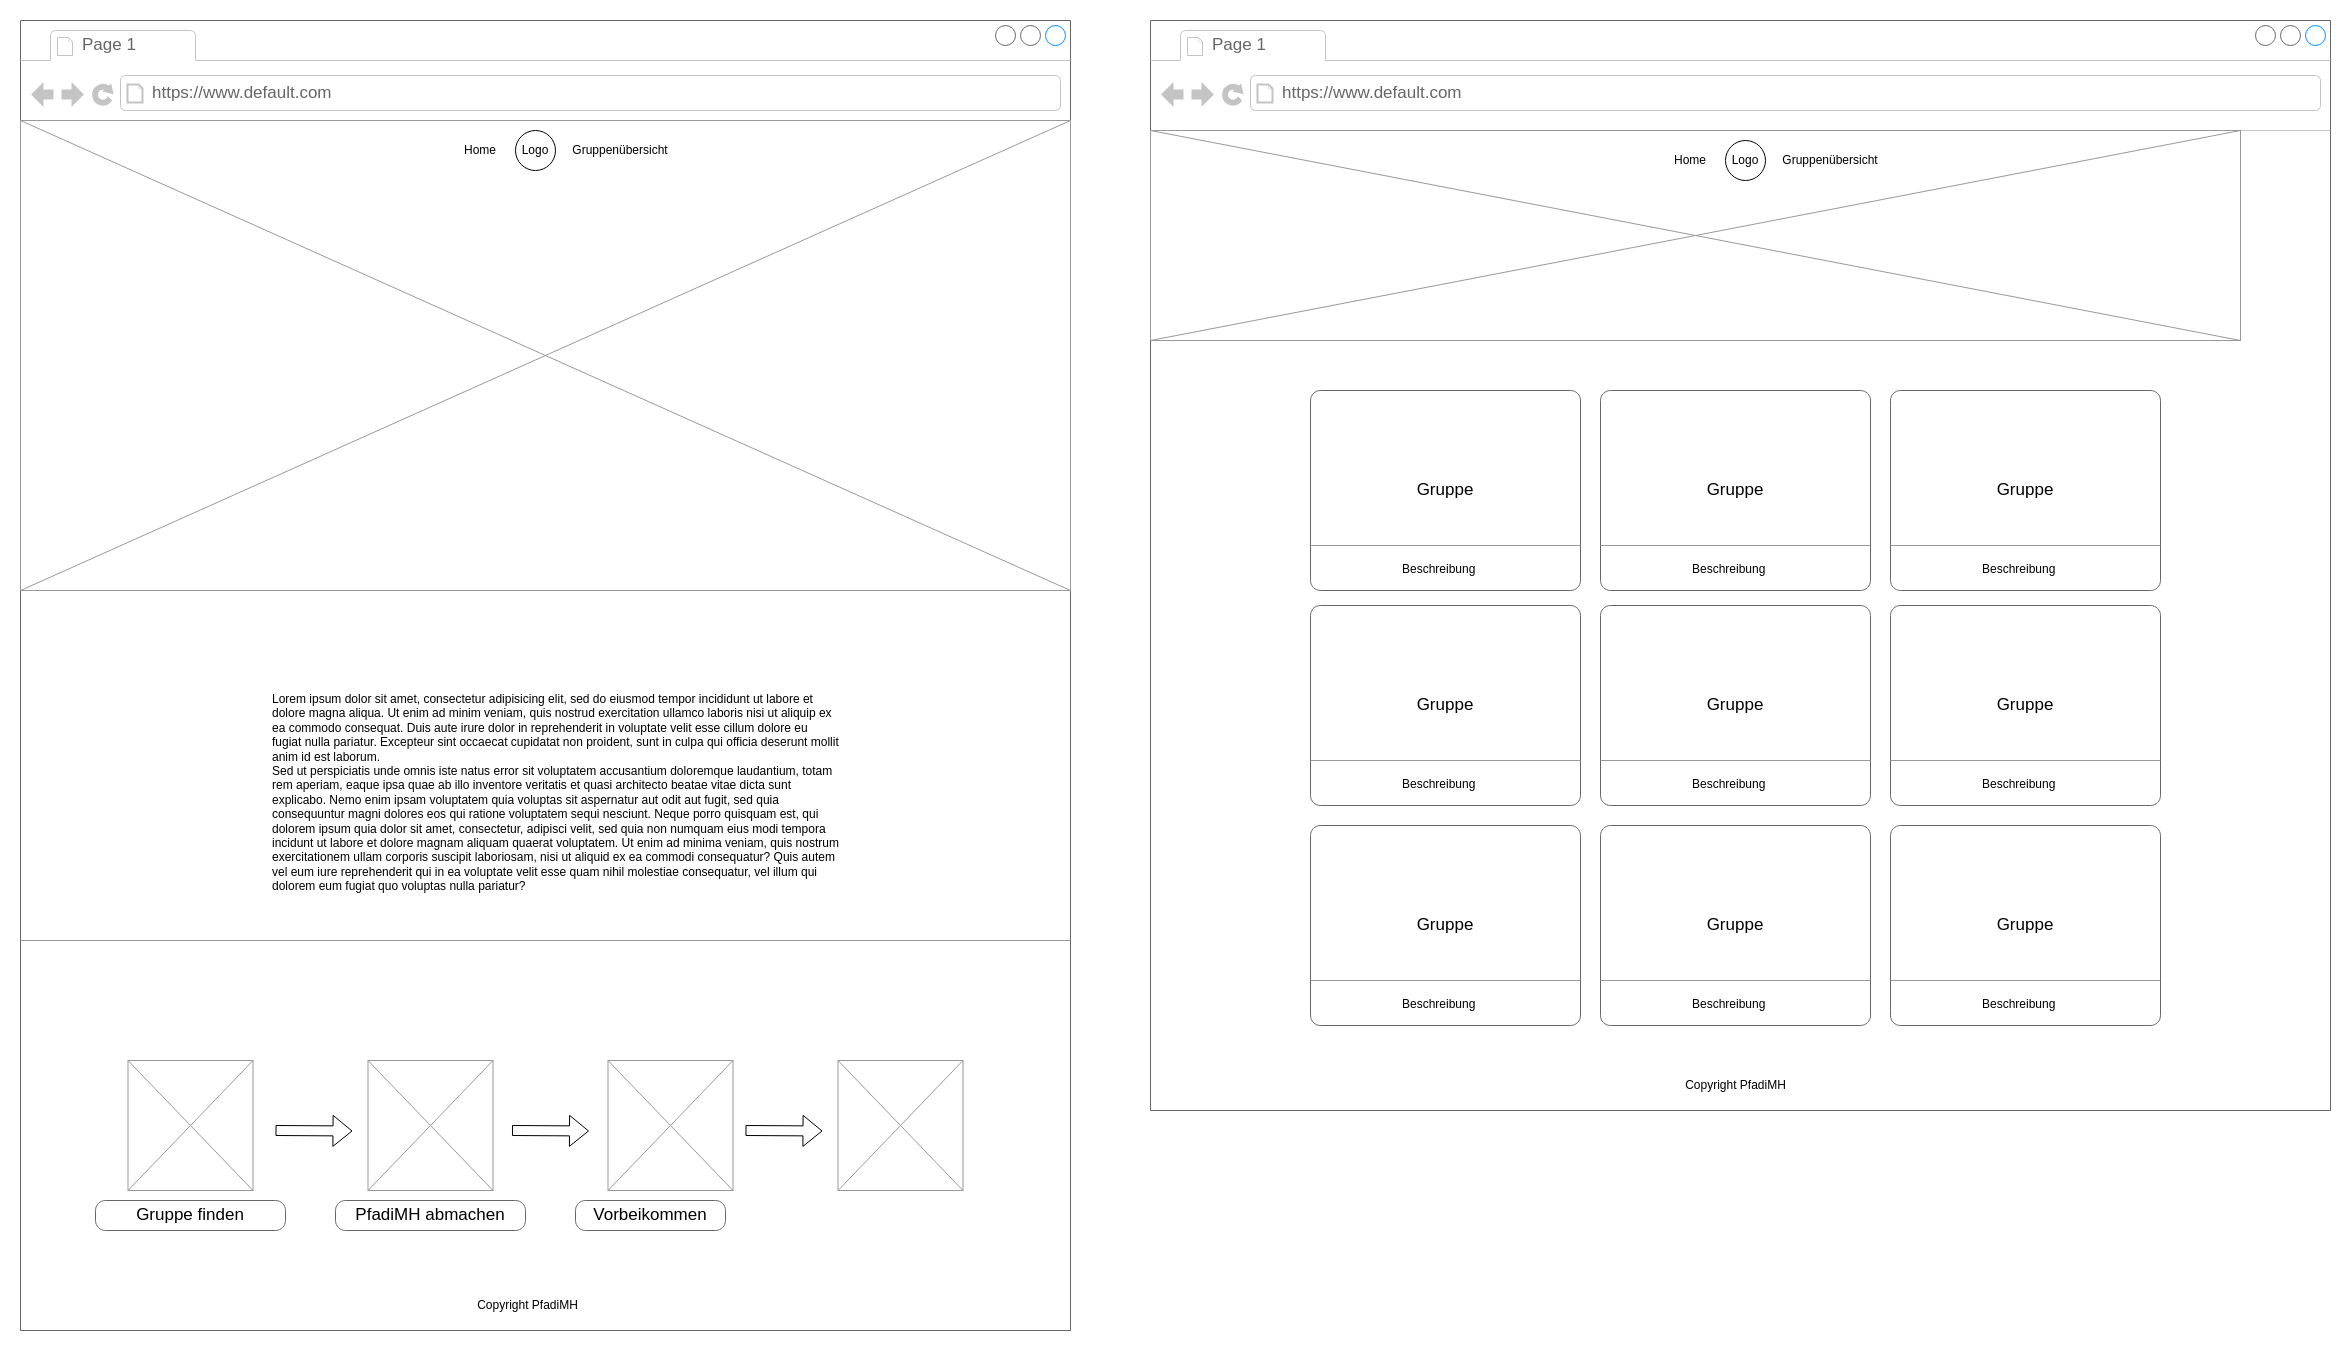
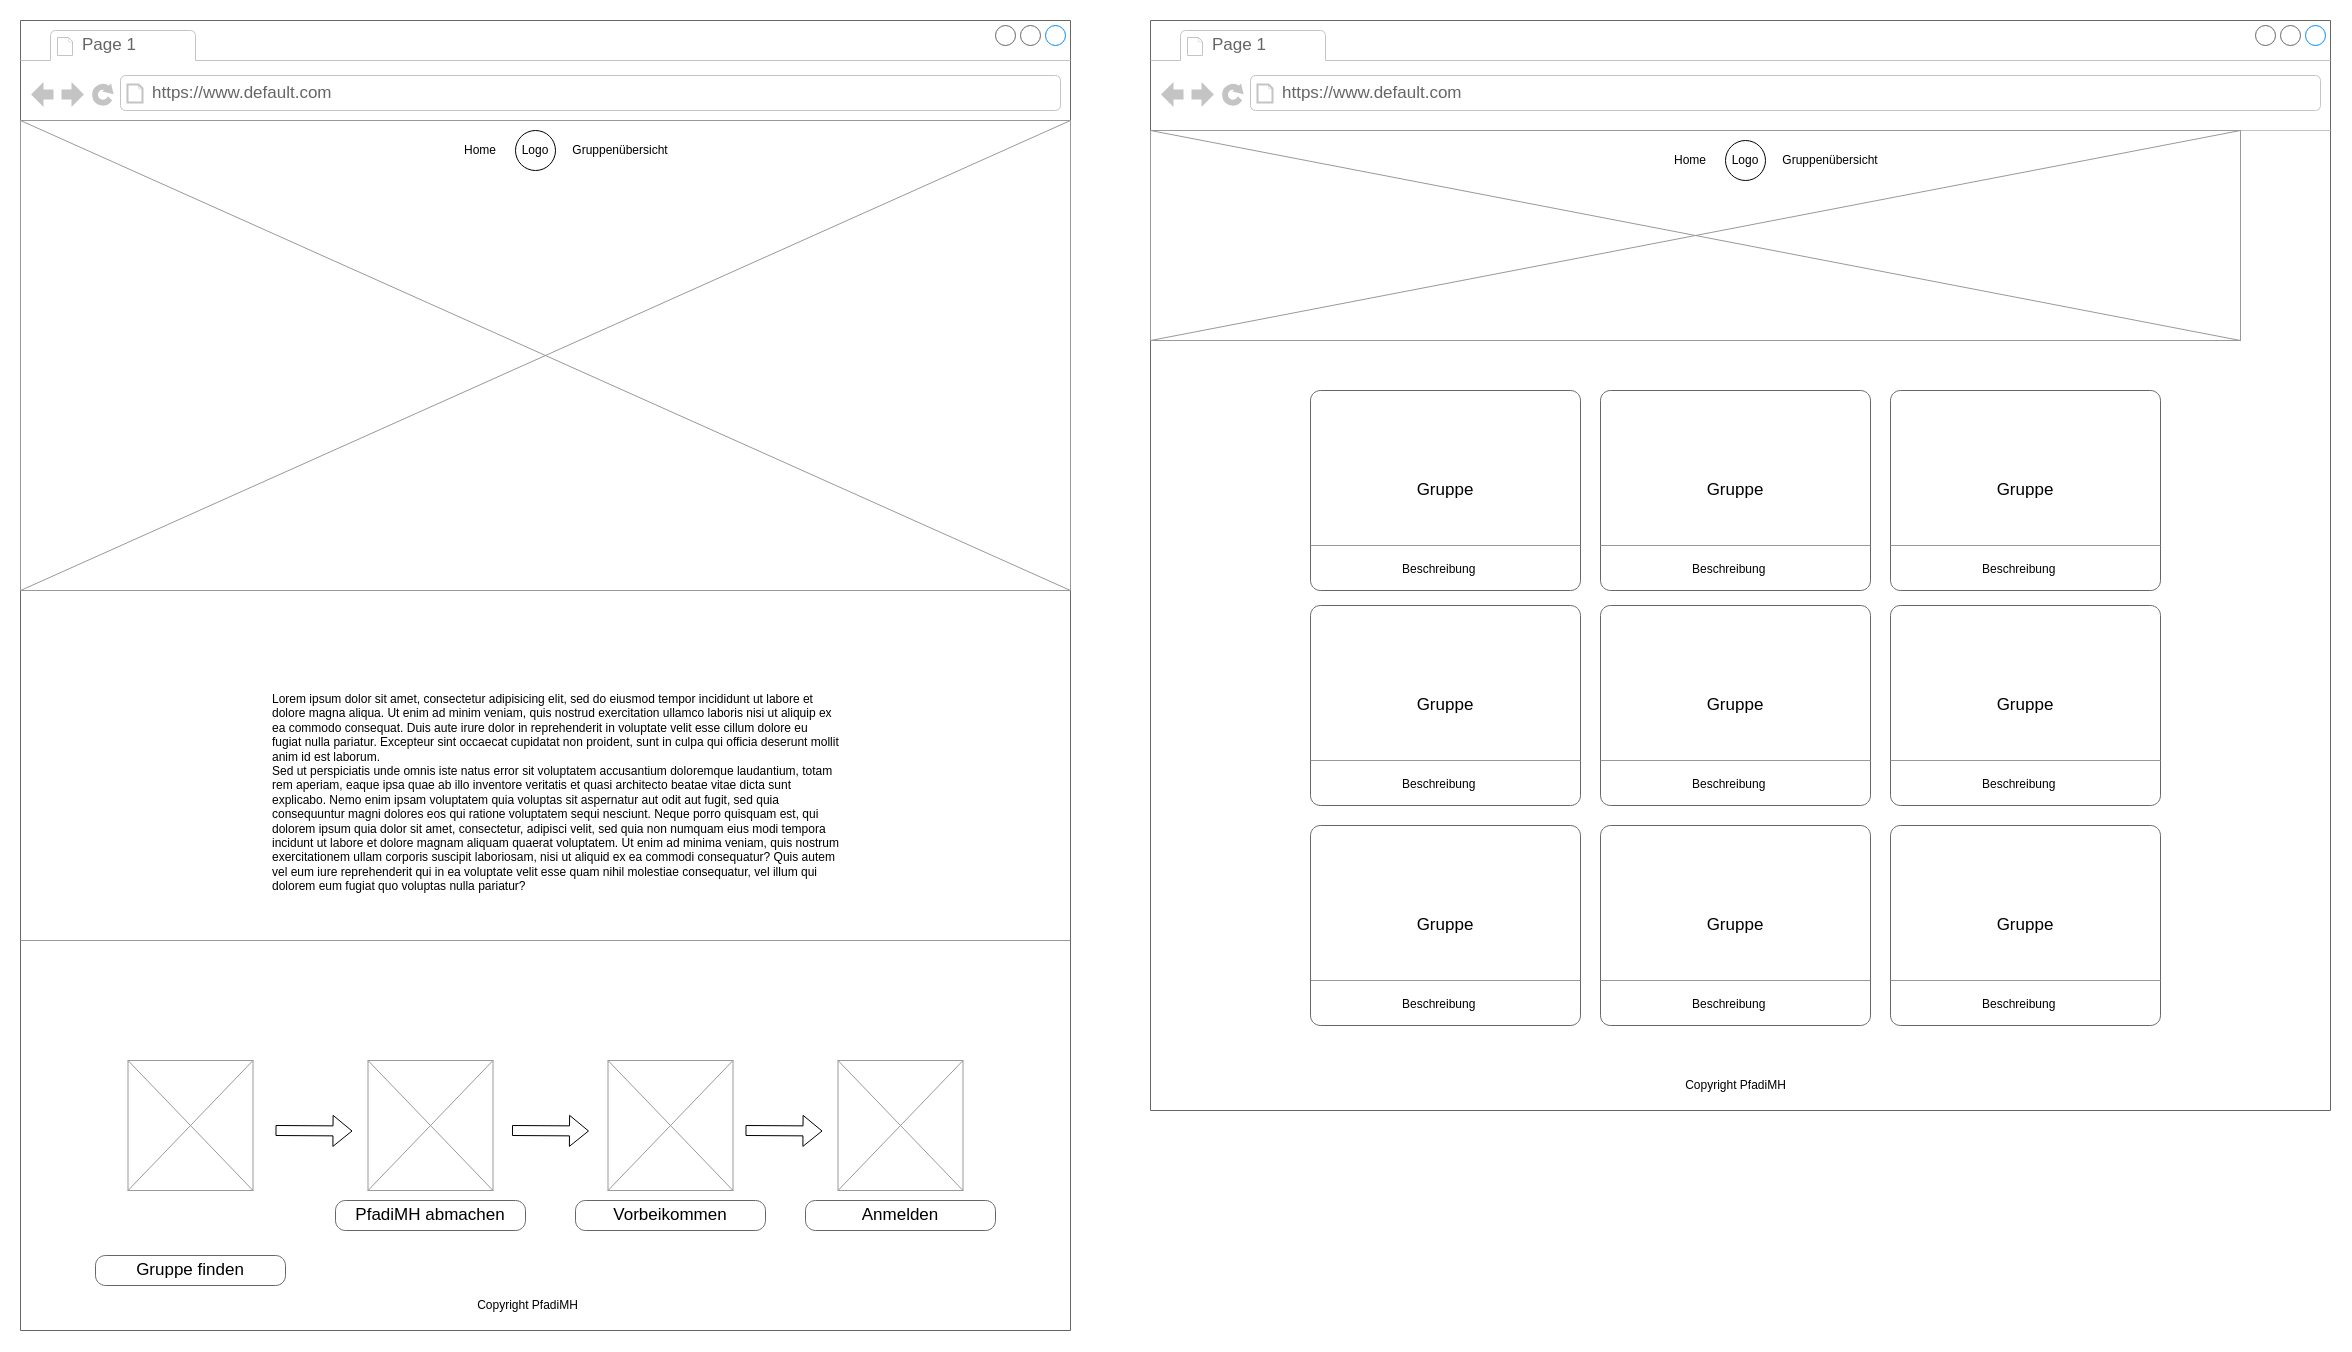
node "Gruppe finden": moved (191, 1216) -> (191, 1271)
node "Vorbeikommen": size 150x30 -> 190x30
node "Anmelden": added
